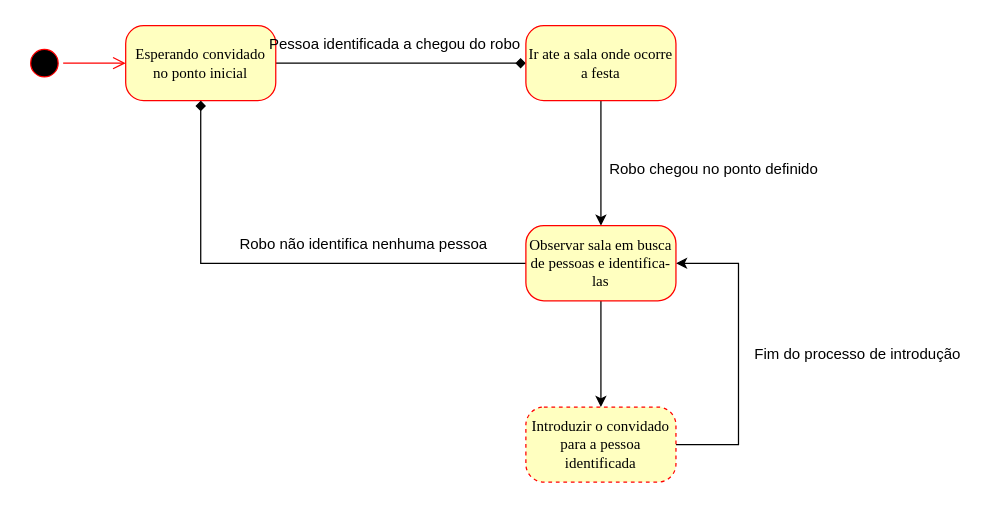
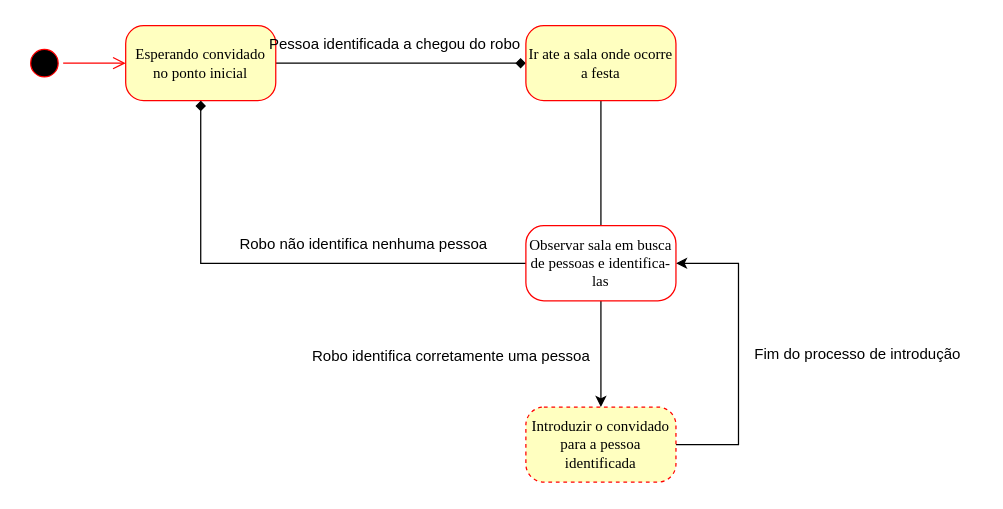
node "Robo chegou no ponto definido": removed
edge "Ir ate a sala onde ocorre a festa" -> "Observar sala em busca de pessoas e identifica-las": arrowhead classic -> none
node "Observar sala em busca de pessoas e identifica-las": fillcolor #ffffc0 -> #ffffff
node "Robo identifica corretamente uma pessoa": added
